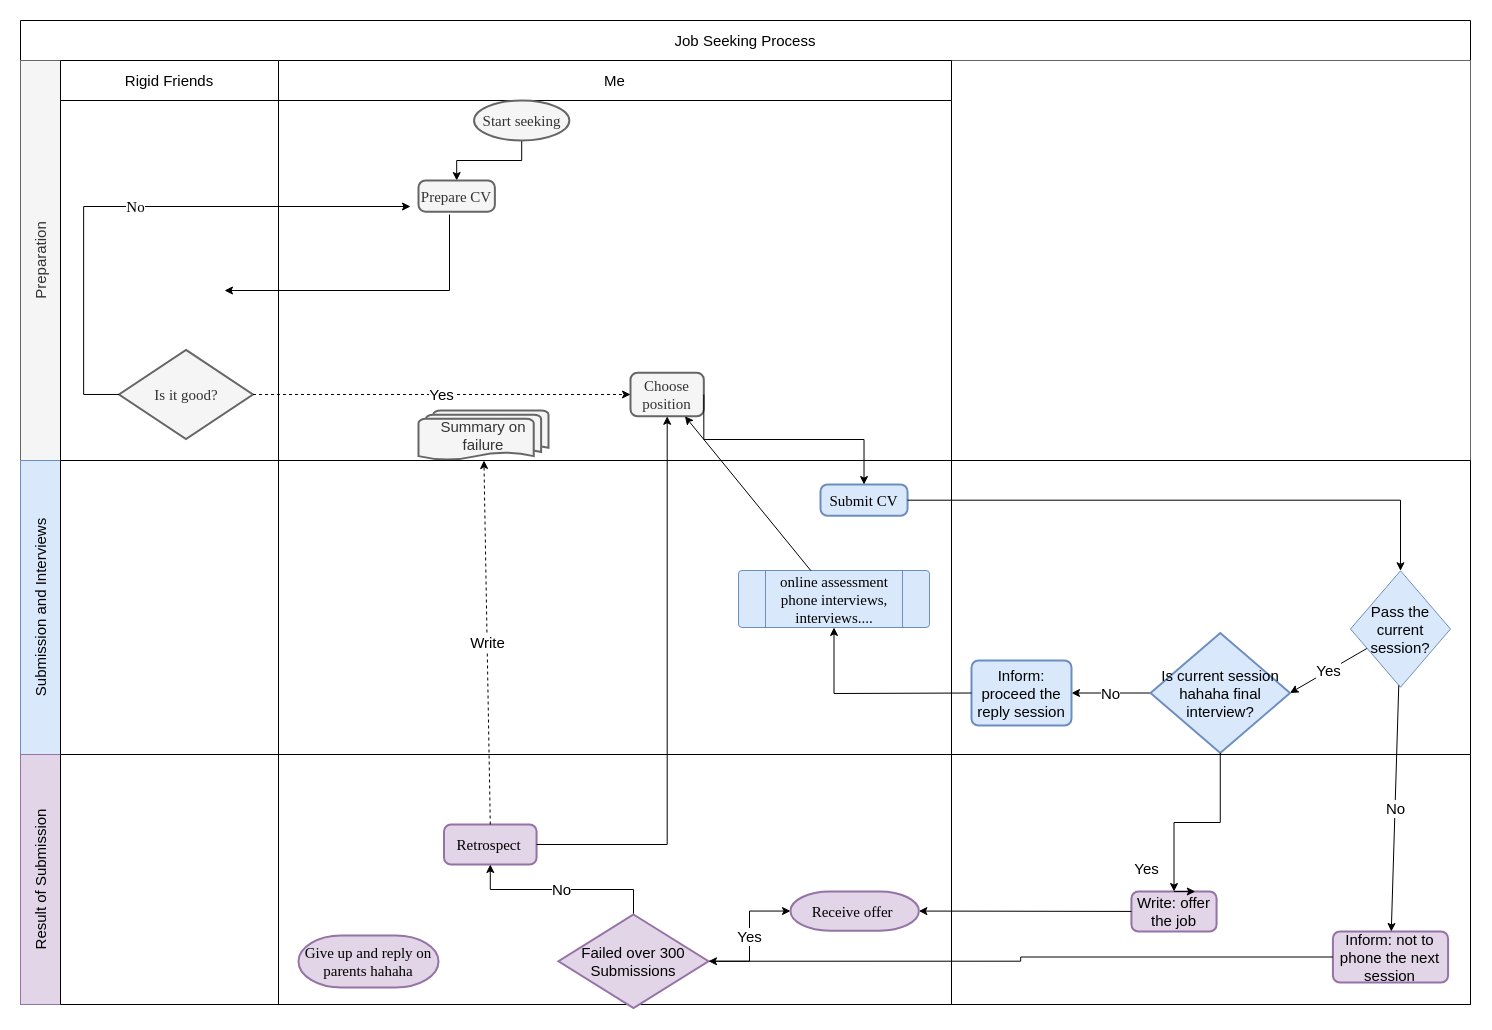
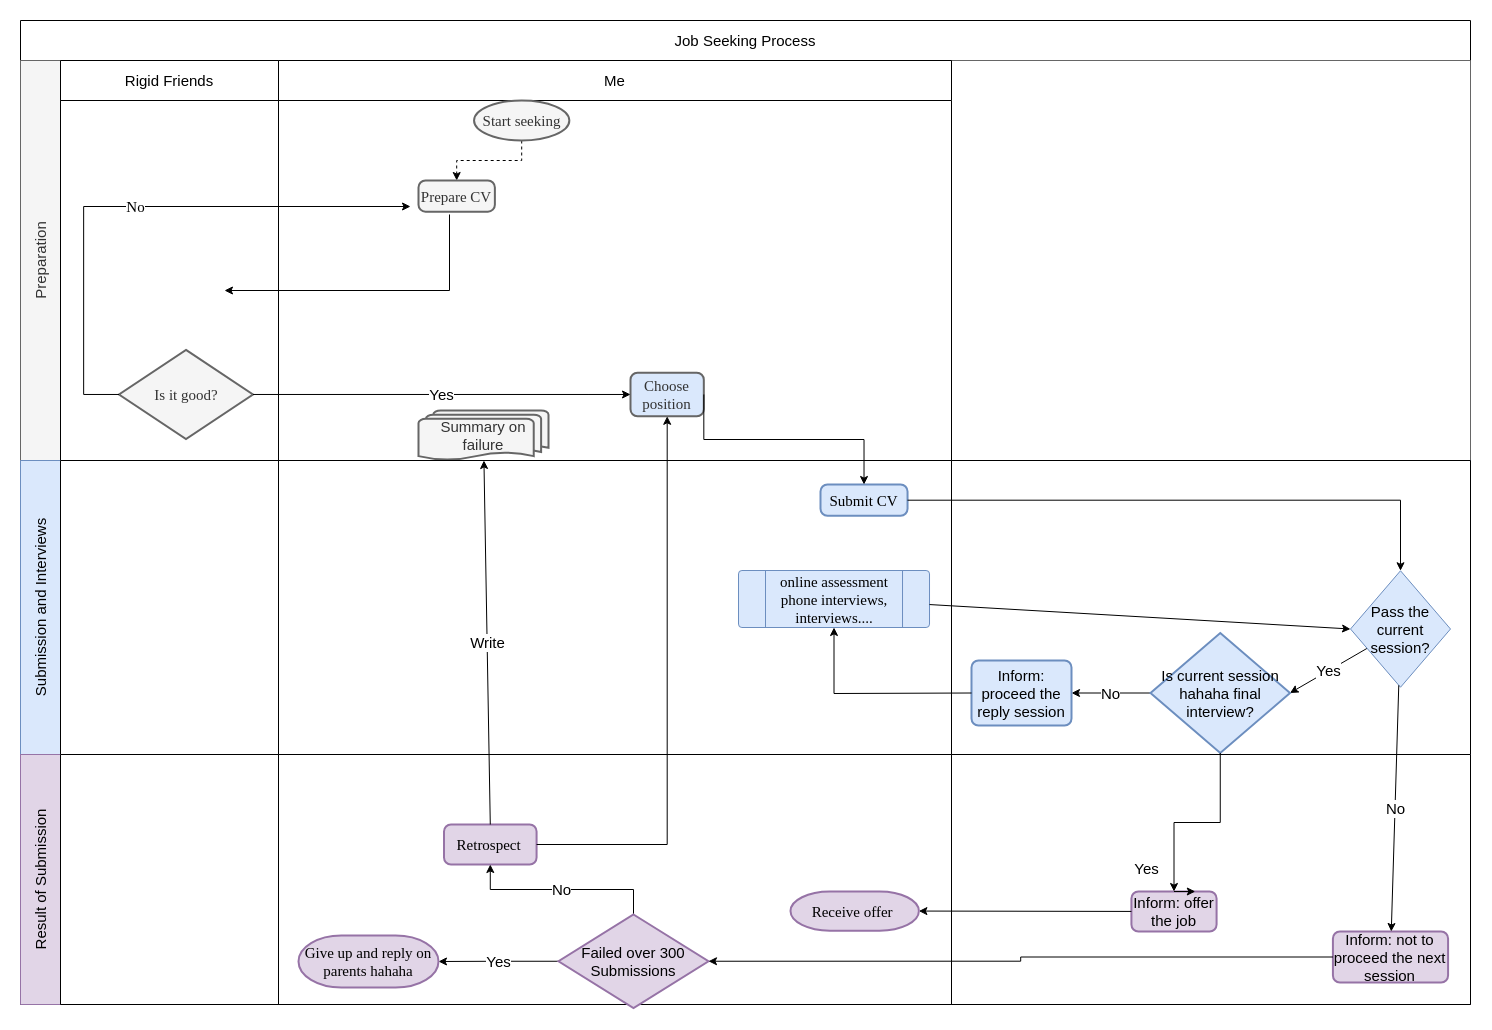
edge "Start seeking" -> "Prepare CV": style solid -> dashed
edge "Is it good?" -> "Choose position": style dashed -> solid
node "Choose position": fillcolor #f5f5f5 -> #dae8fc
edge "online assessment phone interviews, interviews...." -> "Choose position": now "online assessment phone interviews, interviews...." -> "Pass the current session?"
edge "Retrospect" -> "Summary on failure": style dashed -> solid
node "Write: offer the job": label "Write: offer the job" -> "Inform: offer the job"
edge "Failed over 300 Submissions" -> "Receive offer": now "Failed over 300 Submissions" -> "Give up and reply on parents hahaha"
node "Inform: not to phone the next session": label "Inform: not to phone the next session" -> "Inform: not to proceed the next session"
